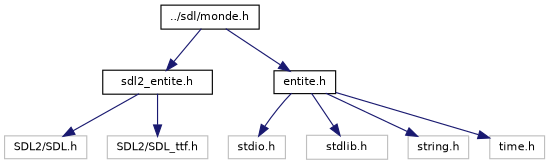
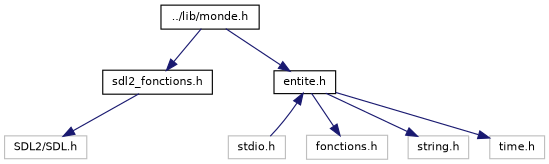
node "../sdl/monde.h": label "../sdl/monde.h" -> "../lib/monde.h"
node "sdl2_entite.h": label "sdl2_entite.h" -> "sdl2_fonctions.h"
edge "entite.h" -> "stdio.h": reversed
node "SDL2/SDL_ttf.h": removed
node "stdlib.h": label "stdlib.h" -> "fonctions.h"
